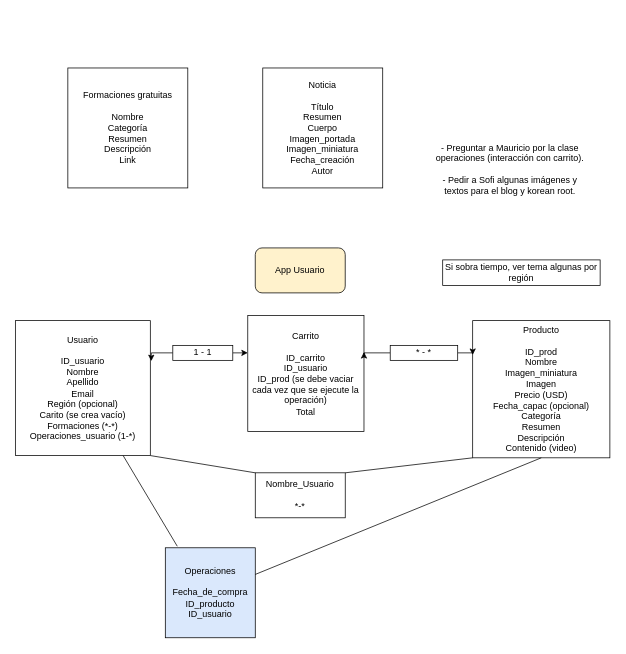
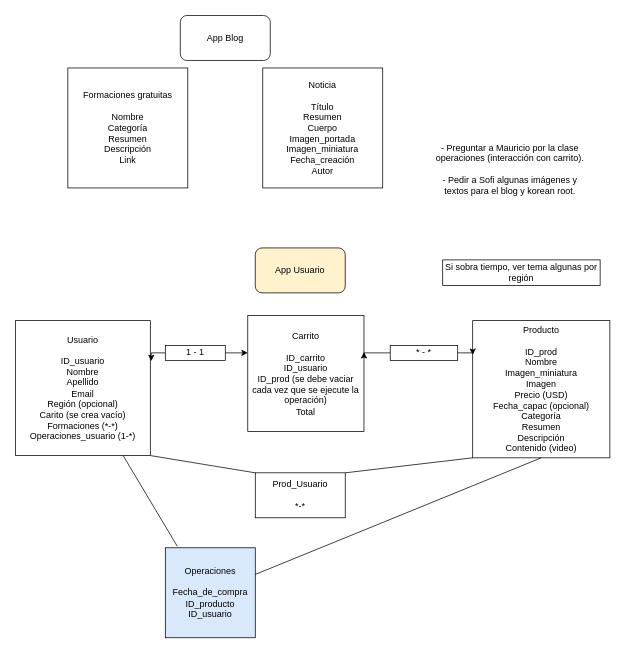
node "App Blog": added
node "1 - 1": moved (203, 353) -> (195, 353)
node "Nombre_Usuario *-*": label "Nombre_Usuario *-*" -> "Prod_Usuario *-*"
